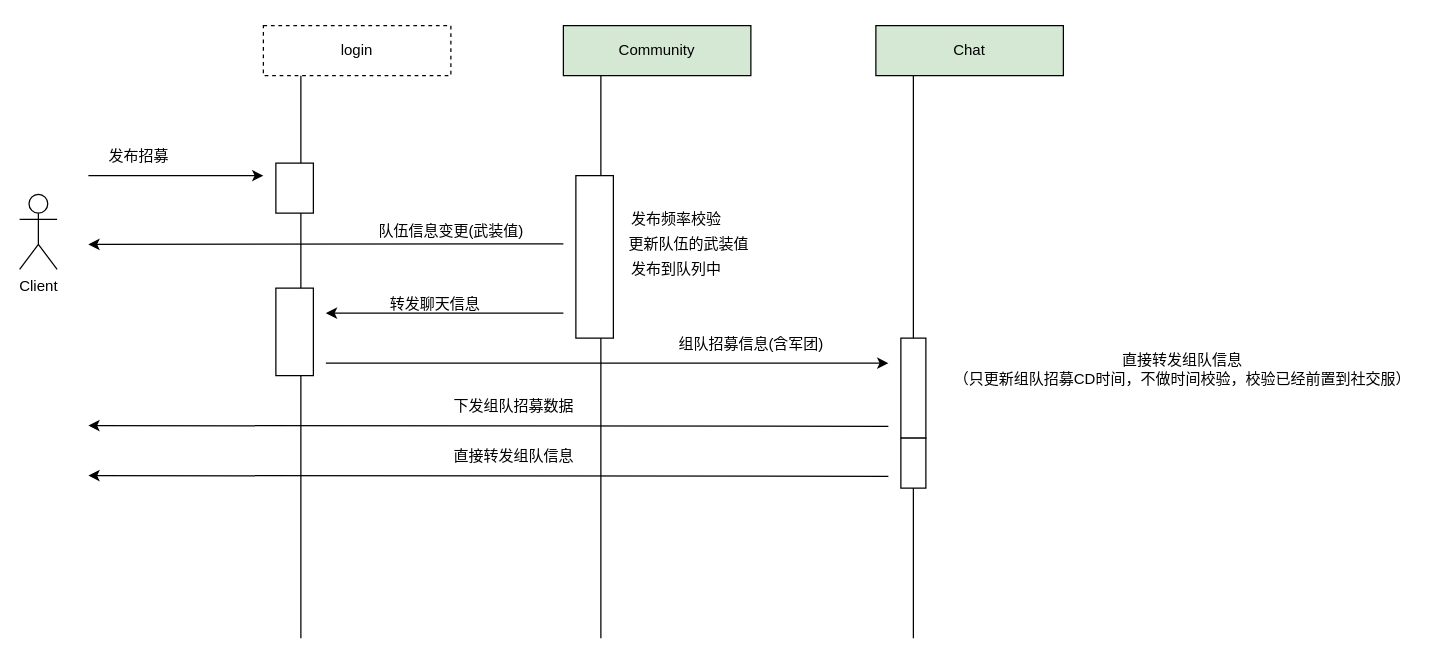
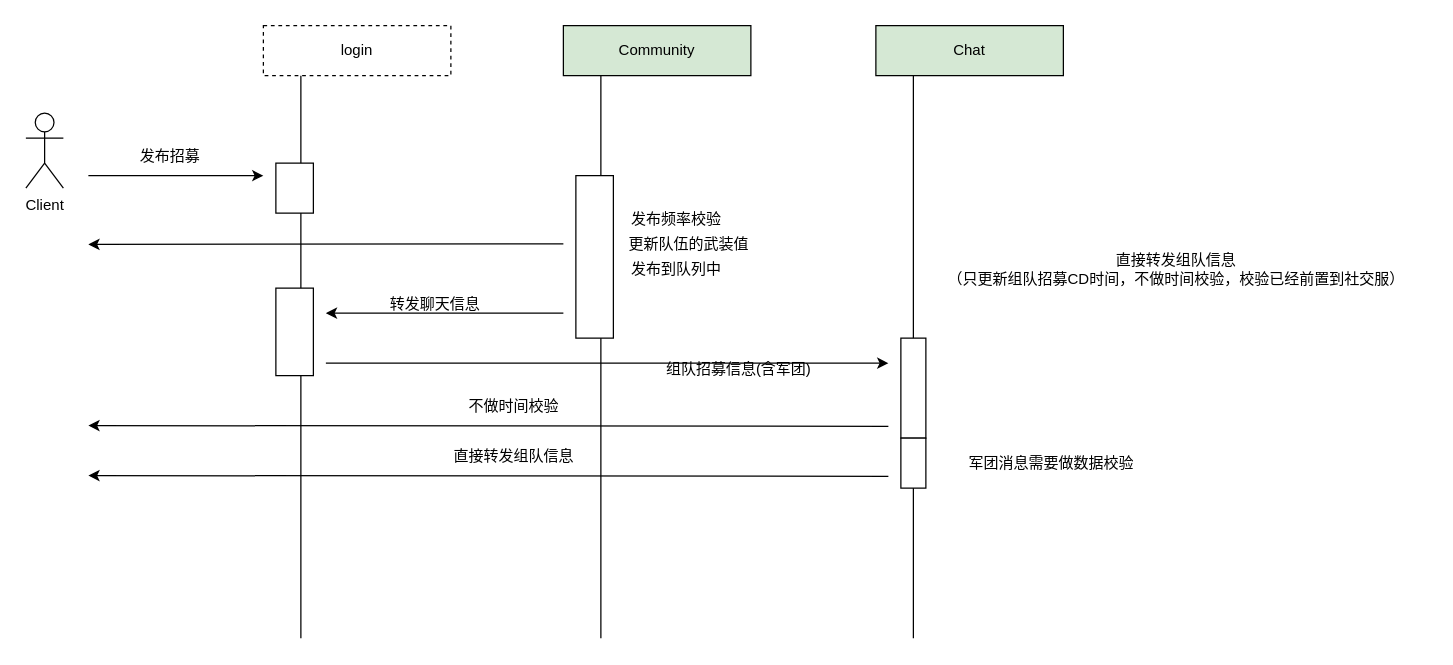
node "发布招募": moved (138, 157) -> (169, 157)
node "Client": moved (38, 232) -> (44, 151)
node "队伍信息变更(武装值)": removed
node "组队招募信息(含军团)": moved (751, 344) -> (738, 369)
node "直接转发组队信息 （只更新组队招募CD时间，不做时间校验，校验已经前置到社交服）": moved (1182, 369) -> (1176, 269)
node "下发组队招募数据": label "下发组队招募数据" -> "不做时间校验"
node "军团消息需要做数据校验": added
